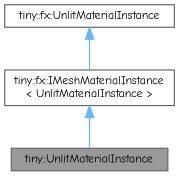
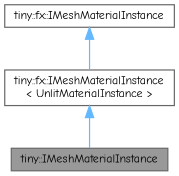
node "tiny::fx::UnlitMaterialInstance": label "tiny::fx::UnlitMaterialInstance" -> "tiny::fx::IMeshMaterialInstance"
node "tiny::UnlitMaterialInstance": label "tiny::UnlitMaterialInstance" -> "tiny::IMeshMaterialInstance"
